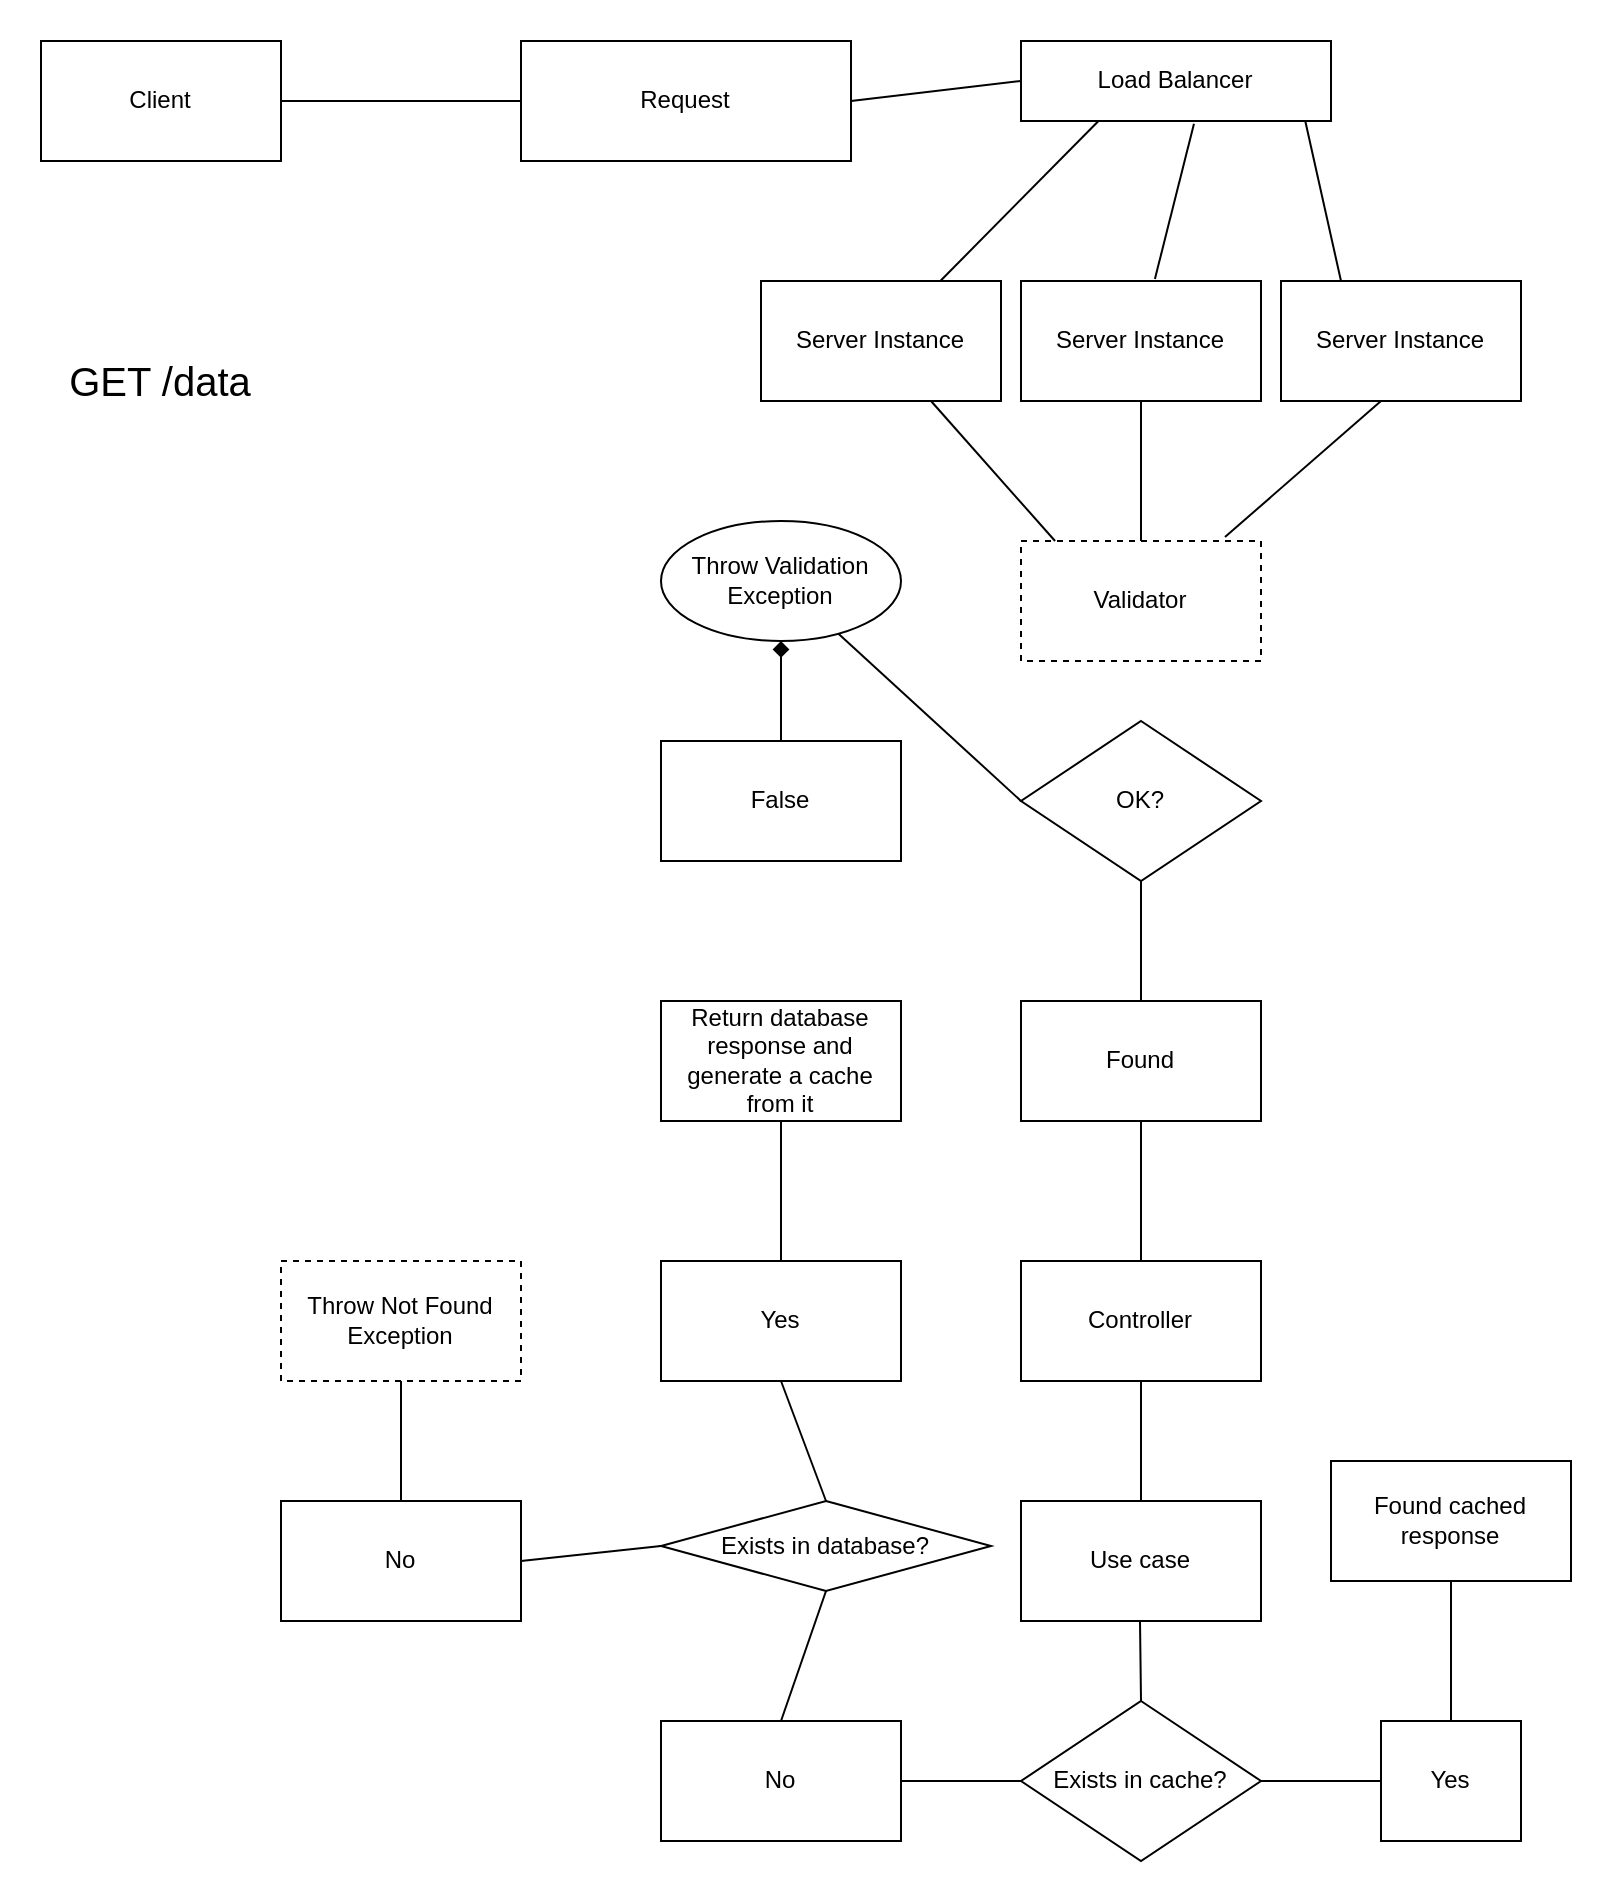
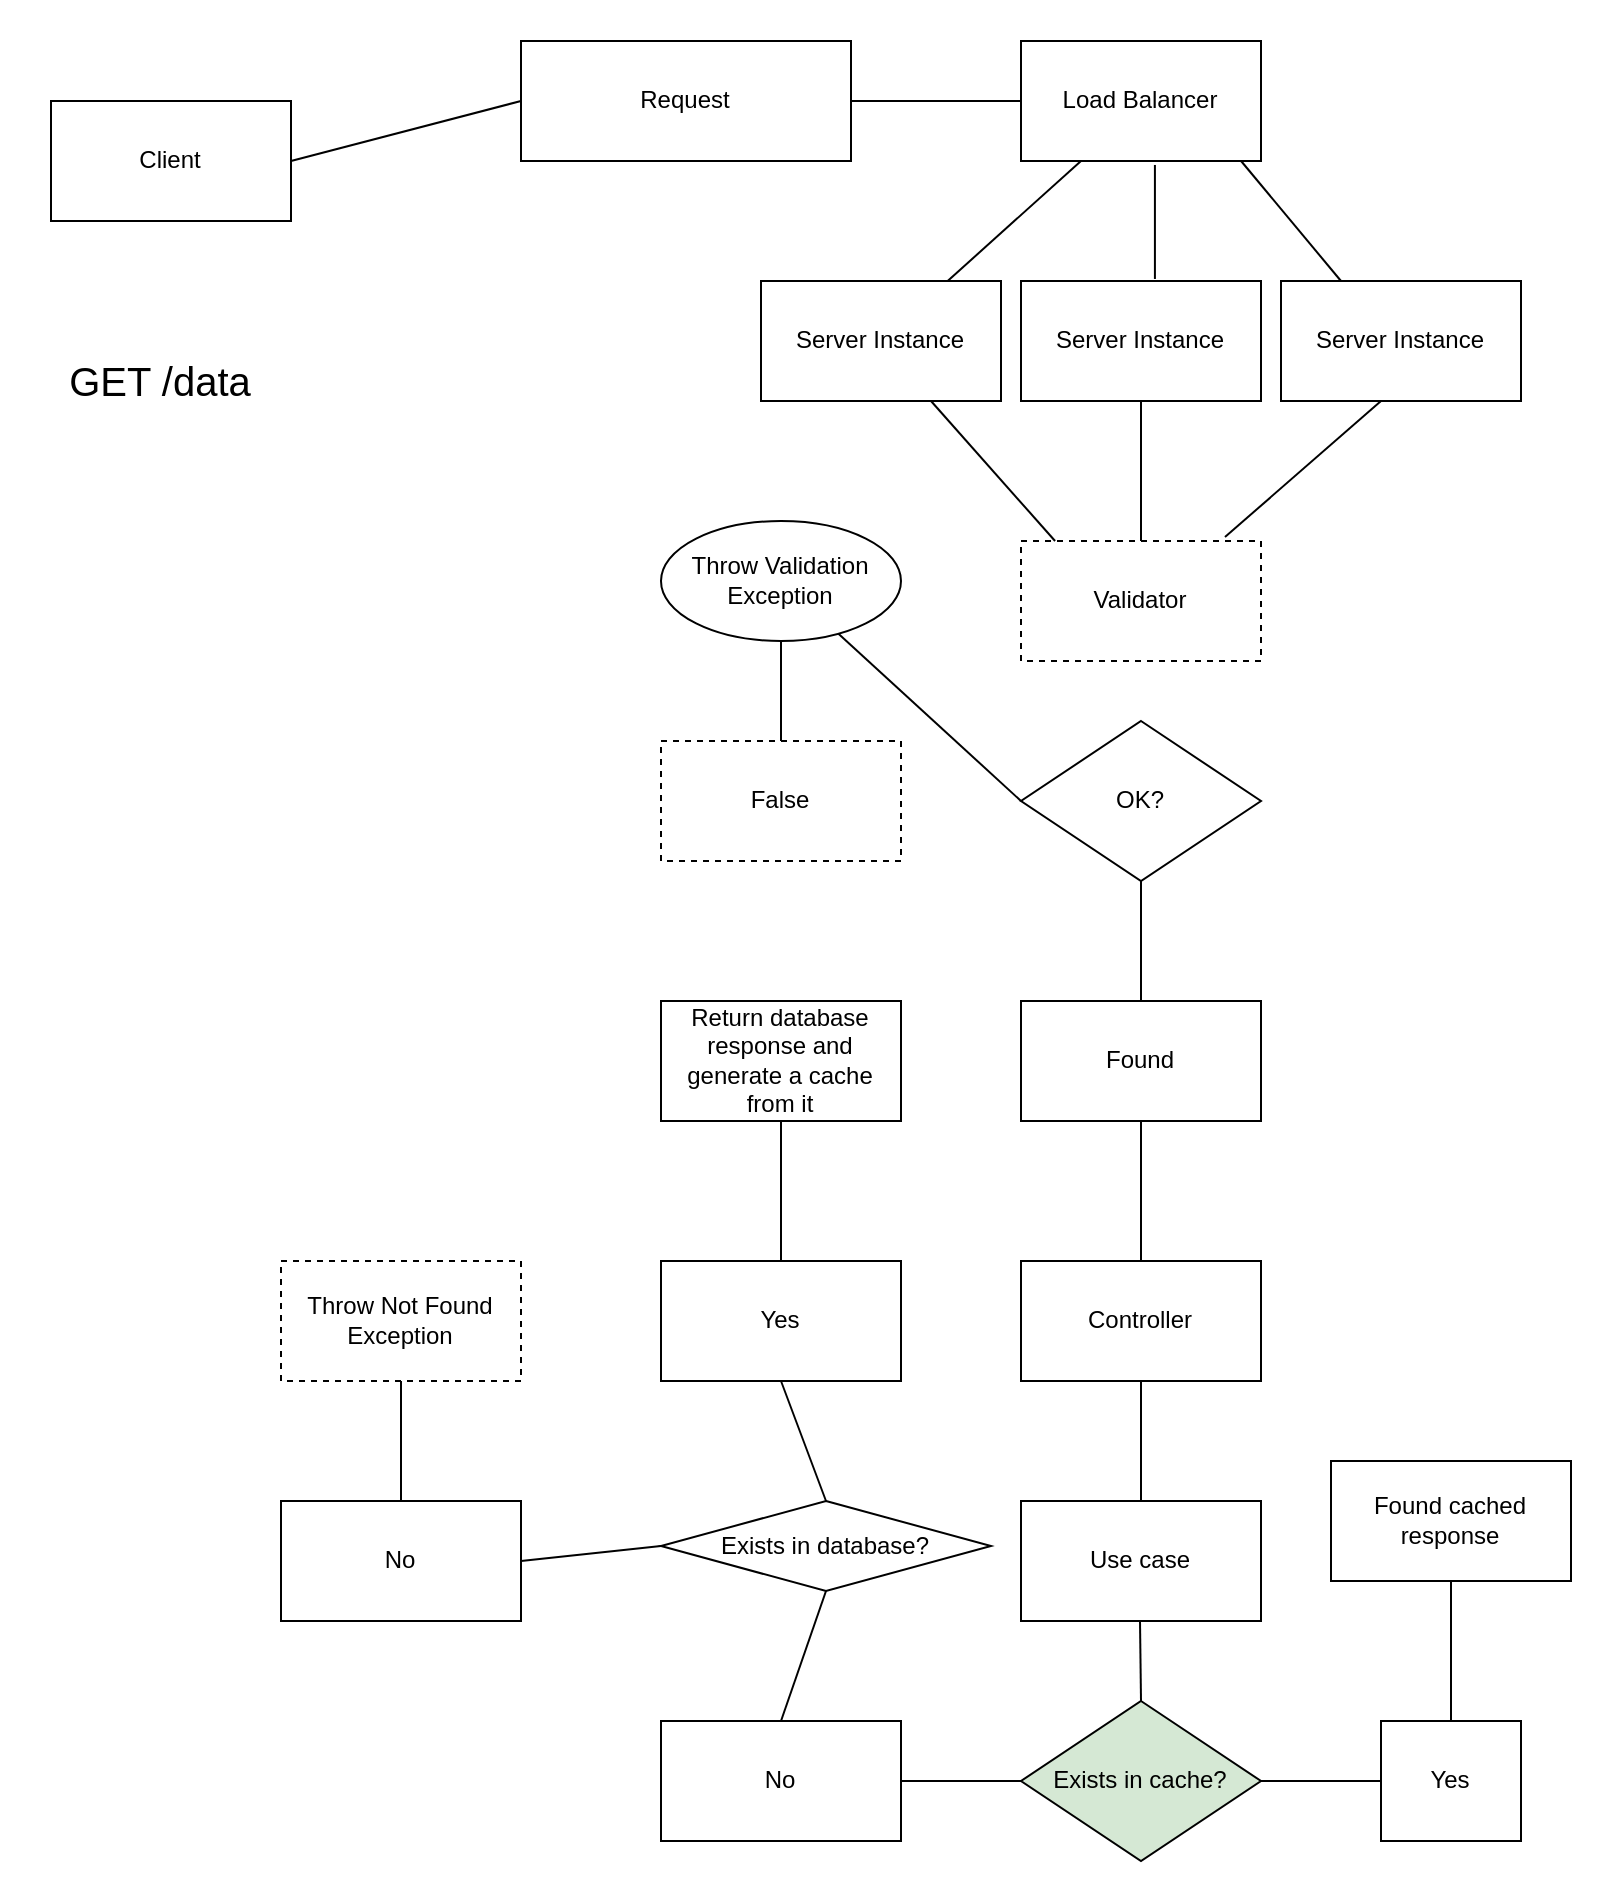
node "Load Balancer": size 310x80 -> 240x120
node "Client": moved (161, 101) -> (171, 161)
edge "False" -> "Throw Validation Exception": arrowhead diamond -> none
node "False": style solid -> dashed
node "Exists in cache?": fillcolor #ffffff -> #d5e8d4
